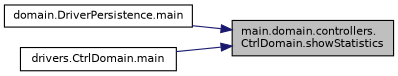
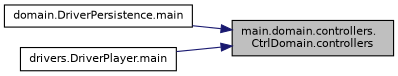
node "main.domain.controllers. CtrlDomain.showStatistics": label "main.domain.controllers. CtrlDomain.showStatistics" -> "main.domain.controllers. CtrlDomain.controllers"
node "drivers.CtrlDomain.main": label "drivers.CtrlDomain.main" -> "drivers.DriverPlayer.main"
